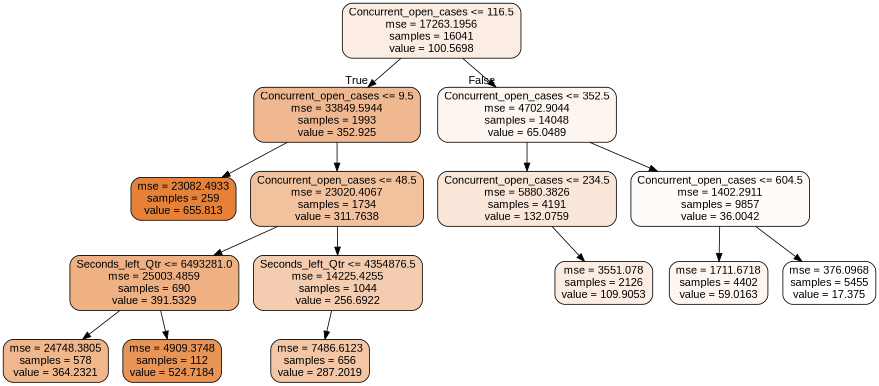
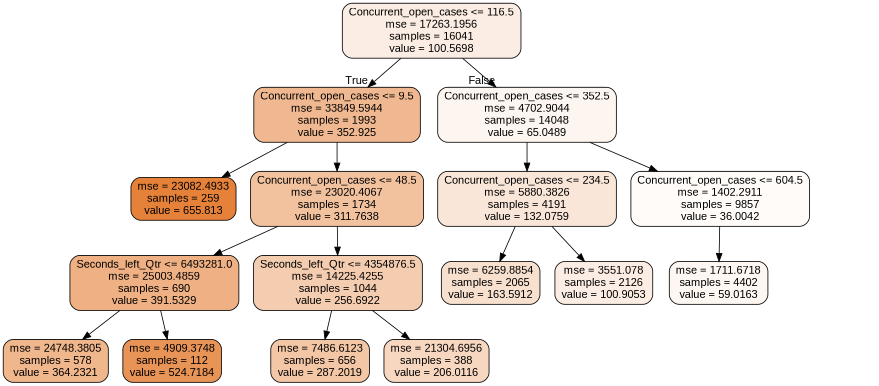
node "mse = 6259.8854 samples = 2065 value = 163.5912": added
node "mse = 3551.078 samples = 2126 value = 109.9053": label "mse = 3551.078 samples = 2126 value = 109.9053" -> "mse = 3551.078 samples = 2126 value = 100.9053"
node "mse = 376.0968 samples = 5455 value = 17.375": removed
node "mse = 21304.6956 samples = 388 value = 206.0116": added
